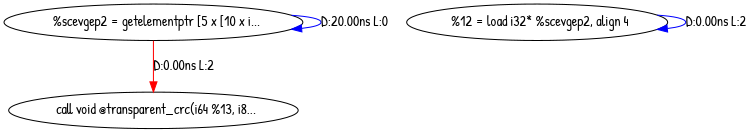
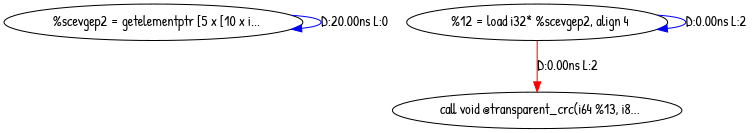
edge "%scevgep2 = getelementptr [5 x [10 x i..." -> "call void @transparent_crc(i64 %13, i8...": now "%12 = load i32* %scevgep2, align 4" -> "call void @transparent_crc(i64 %13, i8..."
